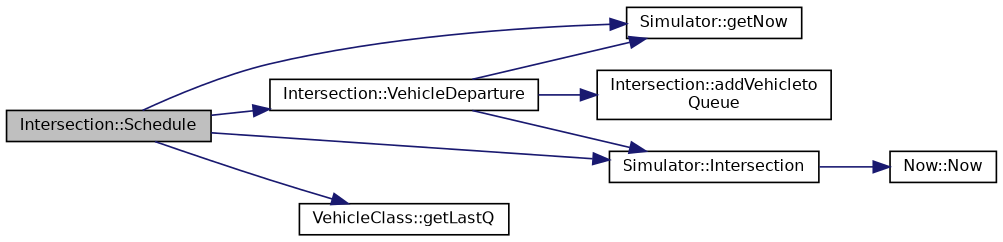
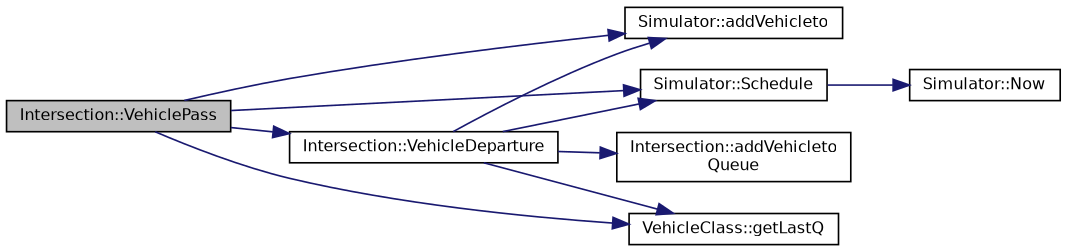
node "Simulator::getNow": label "Simulator::getNow" -> "Simulator::addVehicleto"
node "Intersection::Schedule": label "Intersection::Schedule" -> "Intersection::VehiclePass"
node "Simulator::Intersection": label "Simulator::Intersection" -> "Simulator::Schedule"
node "Now::Now": label "Now::Now" -> "Simulator::Now"
edge "Intersection::VehicleDeparture" -> "VehicleClass::getLastQ": added
